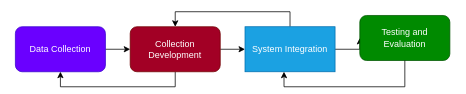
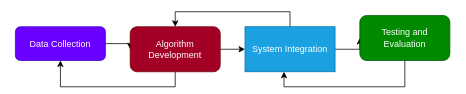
node "Data Collection": size 90x45 -> 90x34
node "Collection Development": label "Collection Development" -> "Algorithm Development"
